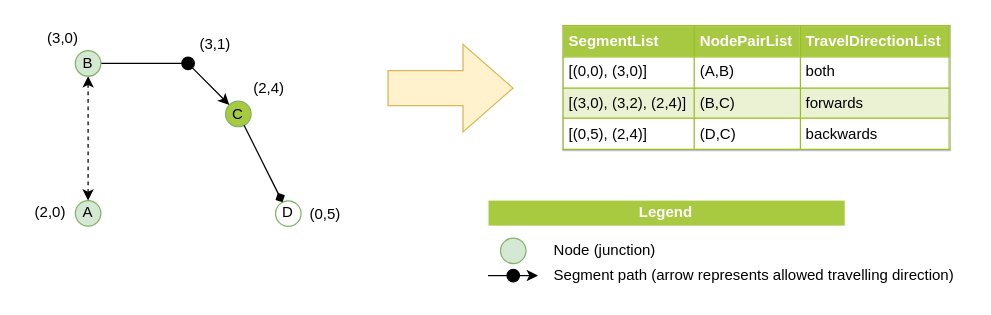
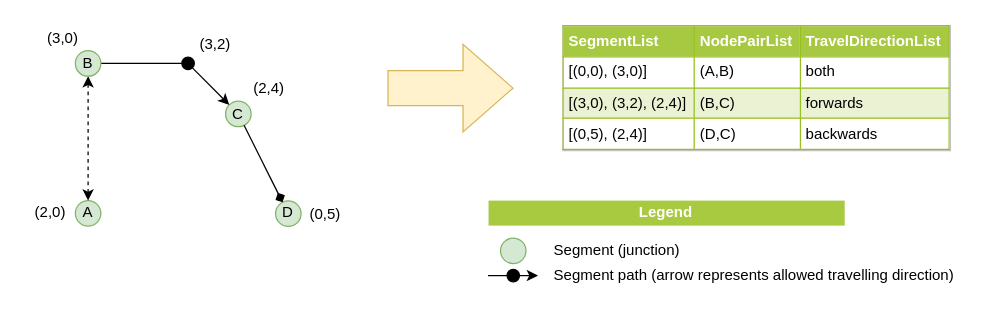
node "(3,1)": label "(3,1)" -> "(3,2)"
node "C": fillcolor #a8ca40 -> #d5e8d4
node "D": fillcolor #ffffff -> #d5e8d4
node "Node (junction)": label "Node (junction)" -> "Segment (junction)"
